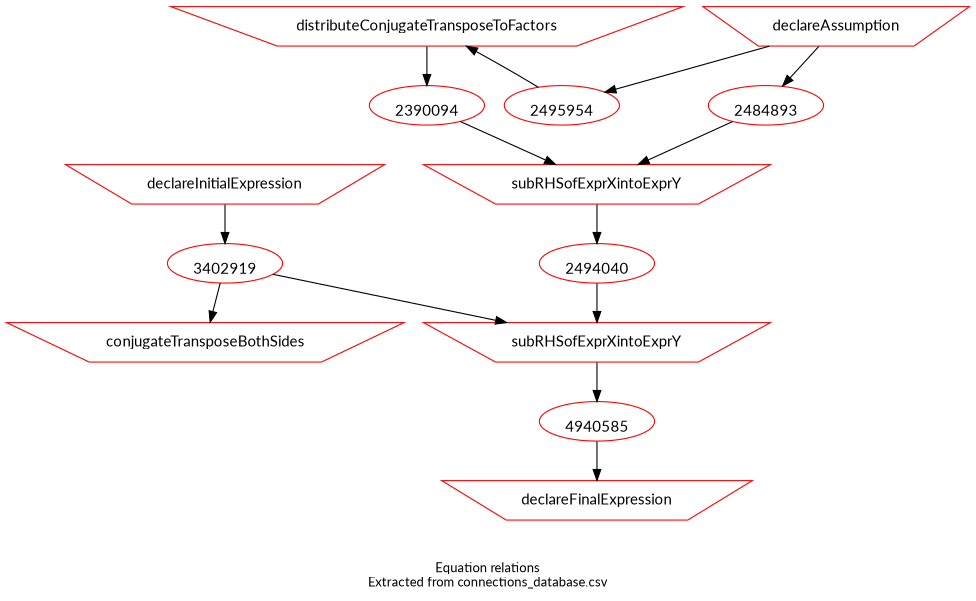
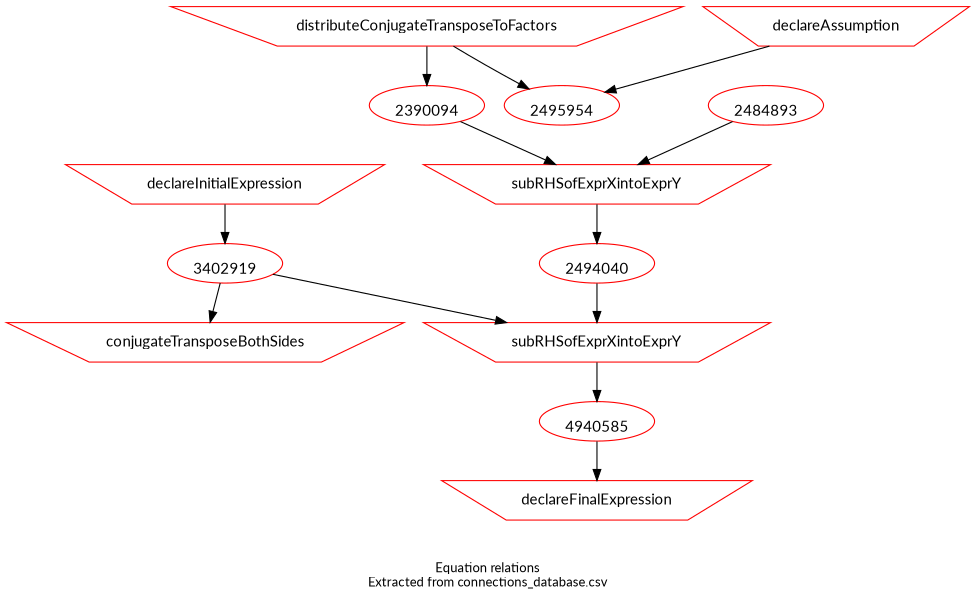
edge "declareAssumption" -> "2484893": removed
edge "2495954" -> "distributeConjugateTransposeToFactors": reversed
